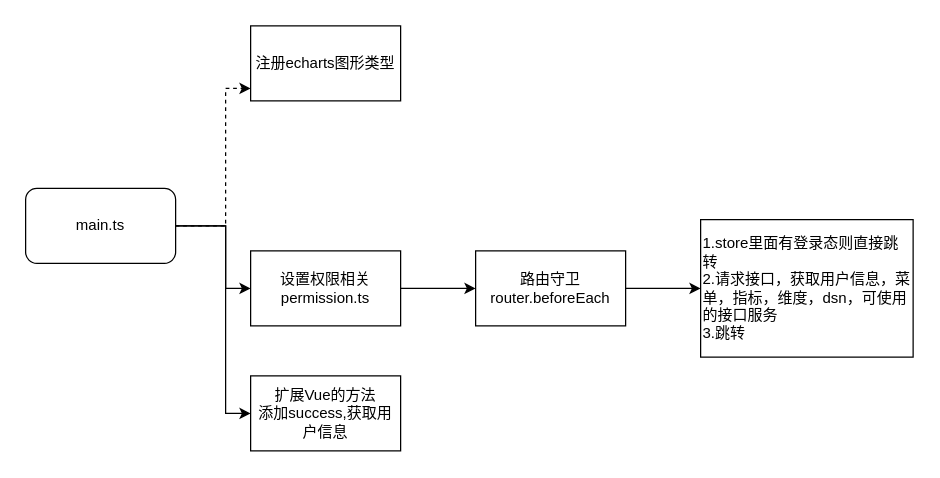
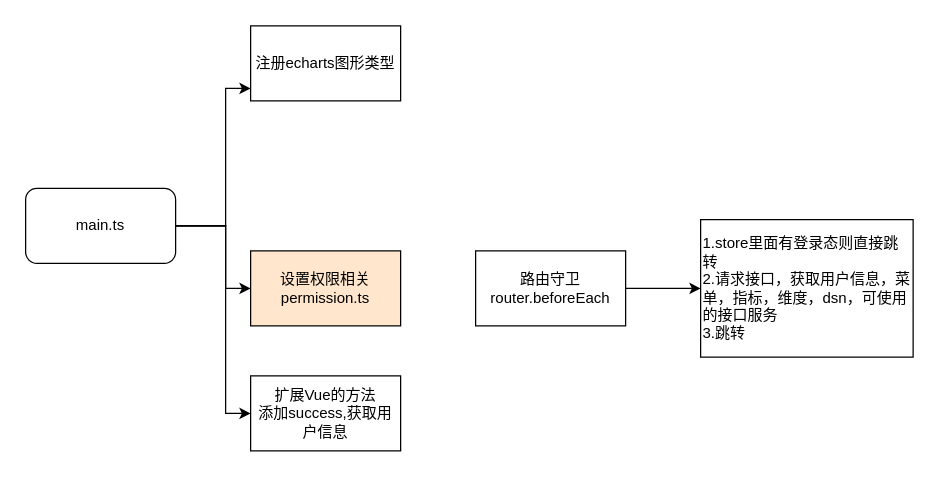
edge "main.ts" -> "注册echarts图形类型": style dashed -> solid
node "设置权限相关 permission.ts": fillcolor #ffffff -> #ffe6cc
edge "设置权限相关 permission.ts" -> "路由守卫 router.beforeEach": removed
